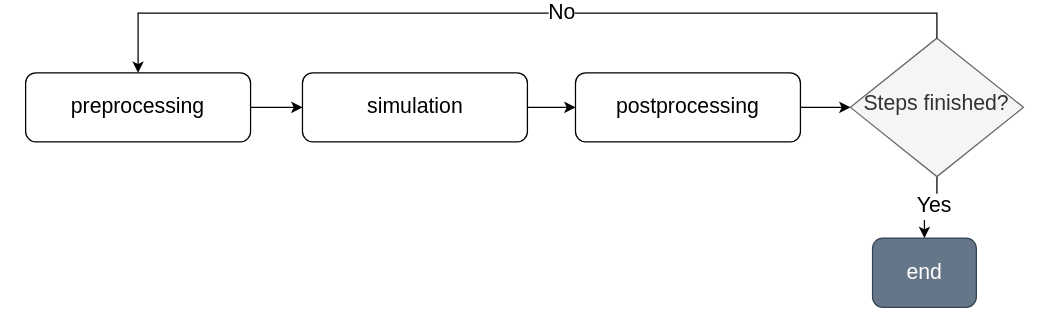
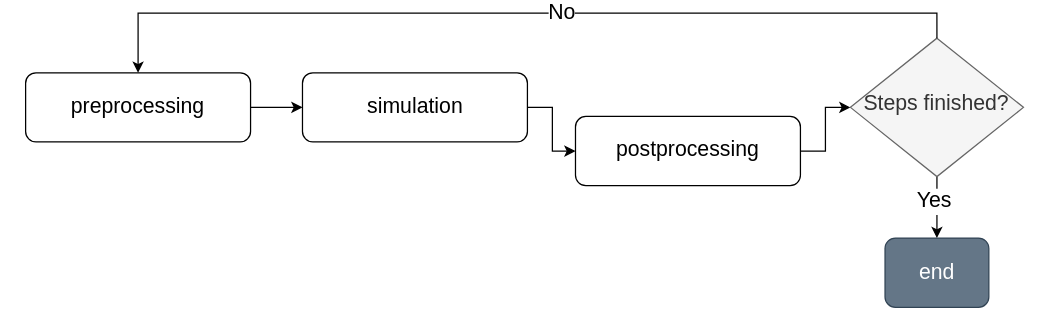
node "postprocessing": moved (688, 107) -> (688, 151)
node "end": moved (925, 273) -> (937, 273)
